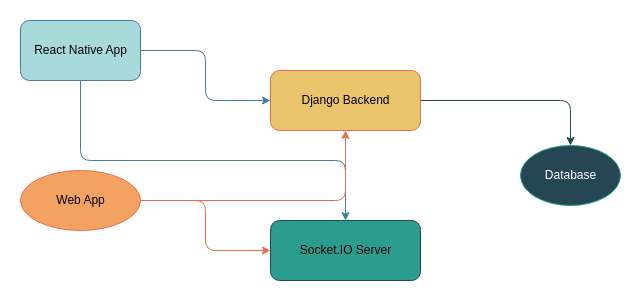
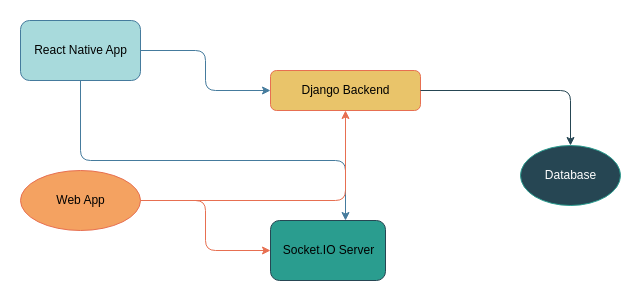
node "Django Backend": size 150x60 -> 150x40
node "Socket.IO Server": size 150x60 -> 115x60
